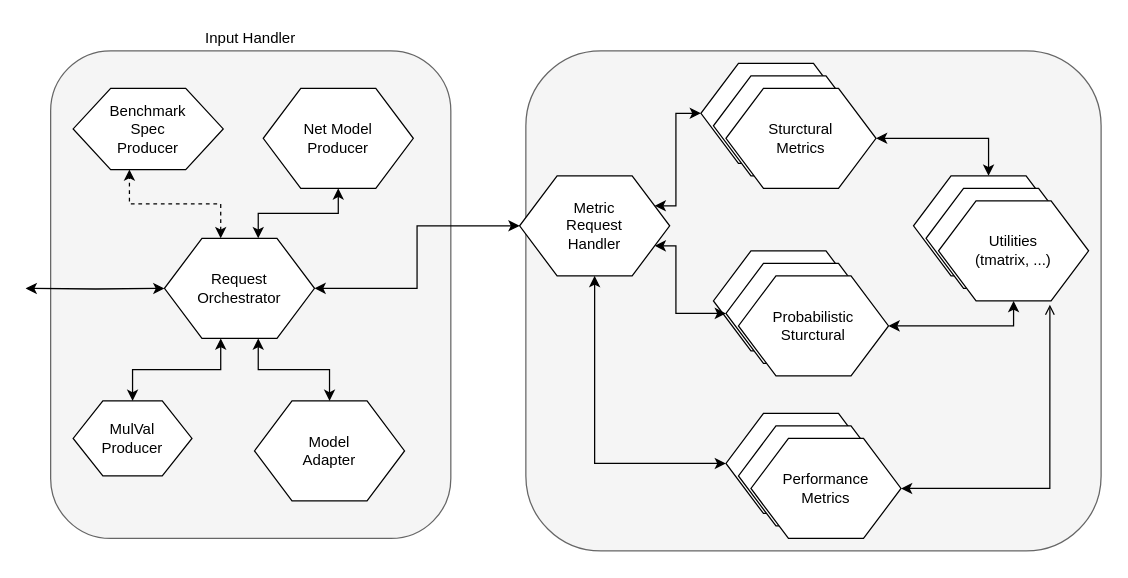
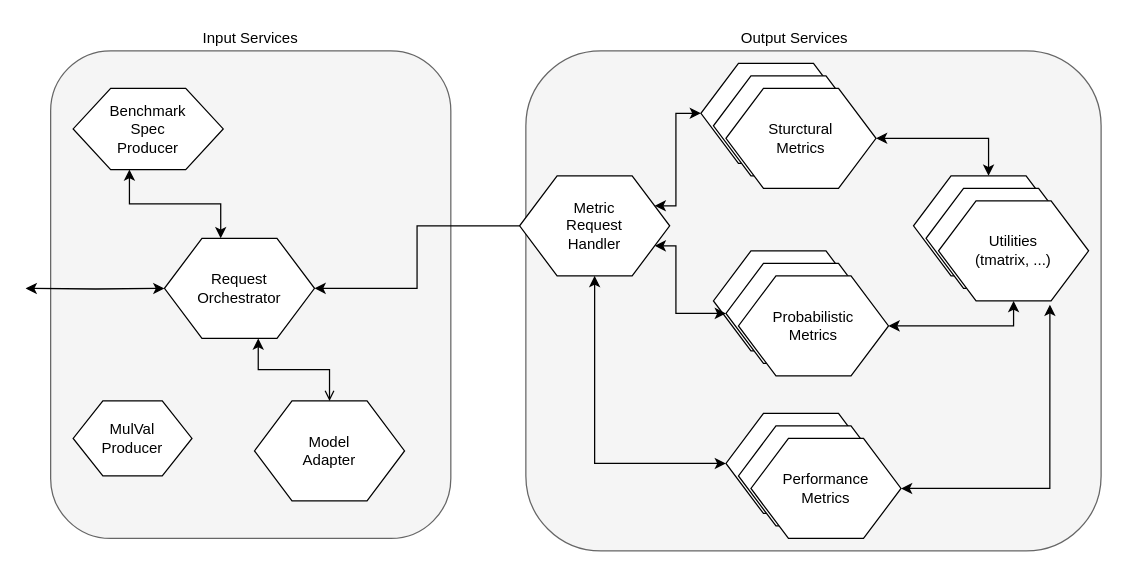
node "Input Handler": label "Input Handler" -> "Input Services"
node "Output Services": added
node "Net Model Producer": removed
edge "Benchmark Spec Producer" -- "Request Orchestrator": style dashed -> solid
edge "Net Model Producer" -- "Request Orchestrator": removed
edge "Metric Request Handler" -- "Request Orchestrator": arrowhead classic -> none
edge "Utilities (tmatrix, ...)" -- "Performance Metrics": arrowhead open -> classic
node "Probabilistic Sturctural": label "Probabilistic Sturctural" -> "Probabilistic Metrics"
edge "Request Orchestrator" -- "MulVal Producer": removed
edge "Request Orchestrator" -- "Model Adapter": arrowhead classic -> open
